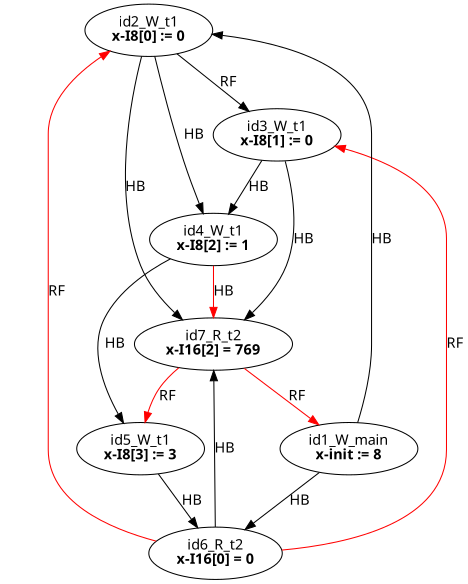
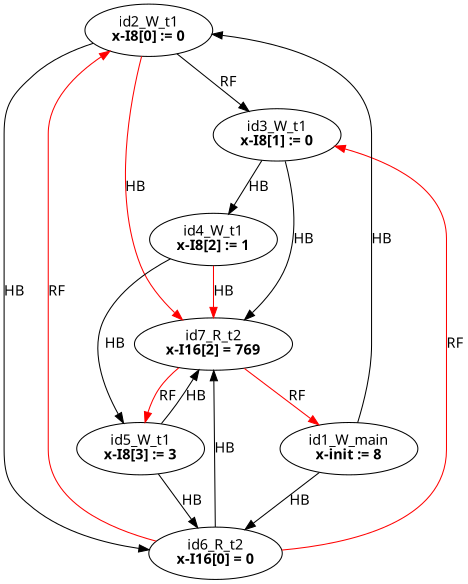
edge "id2_W_t1" -> "id4_W_t1": now "id2_W_t1" -> "id6_R_t2"
edge "id2_W_t1" -> "id7_R_t2": color black -> red
edge "id5_W_t1" -> "id7_R_t2": added, label "HB"
